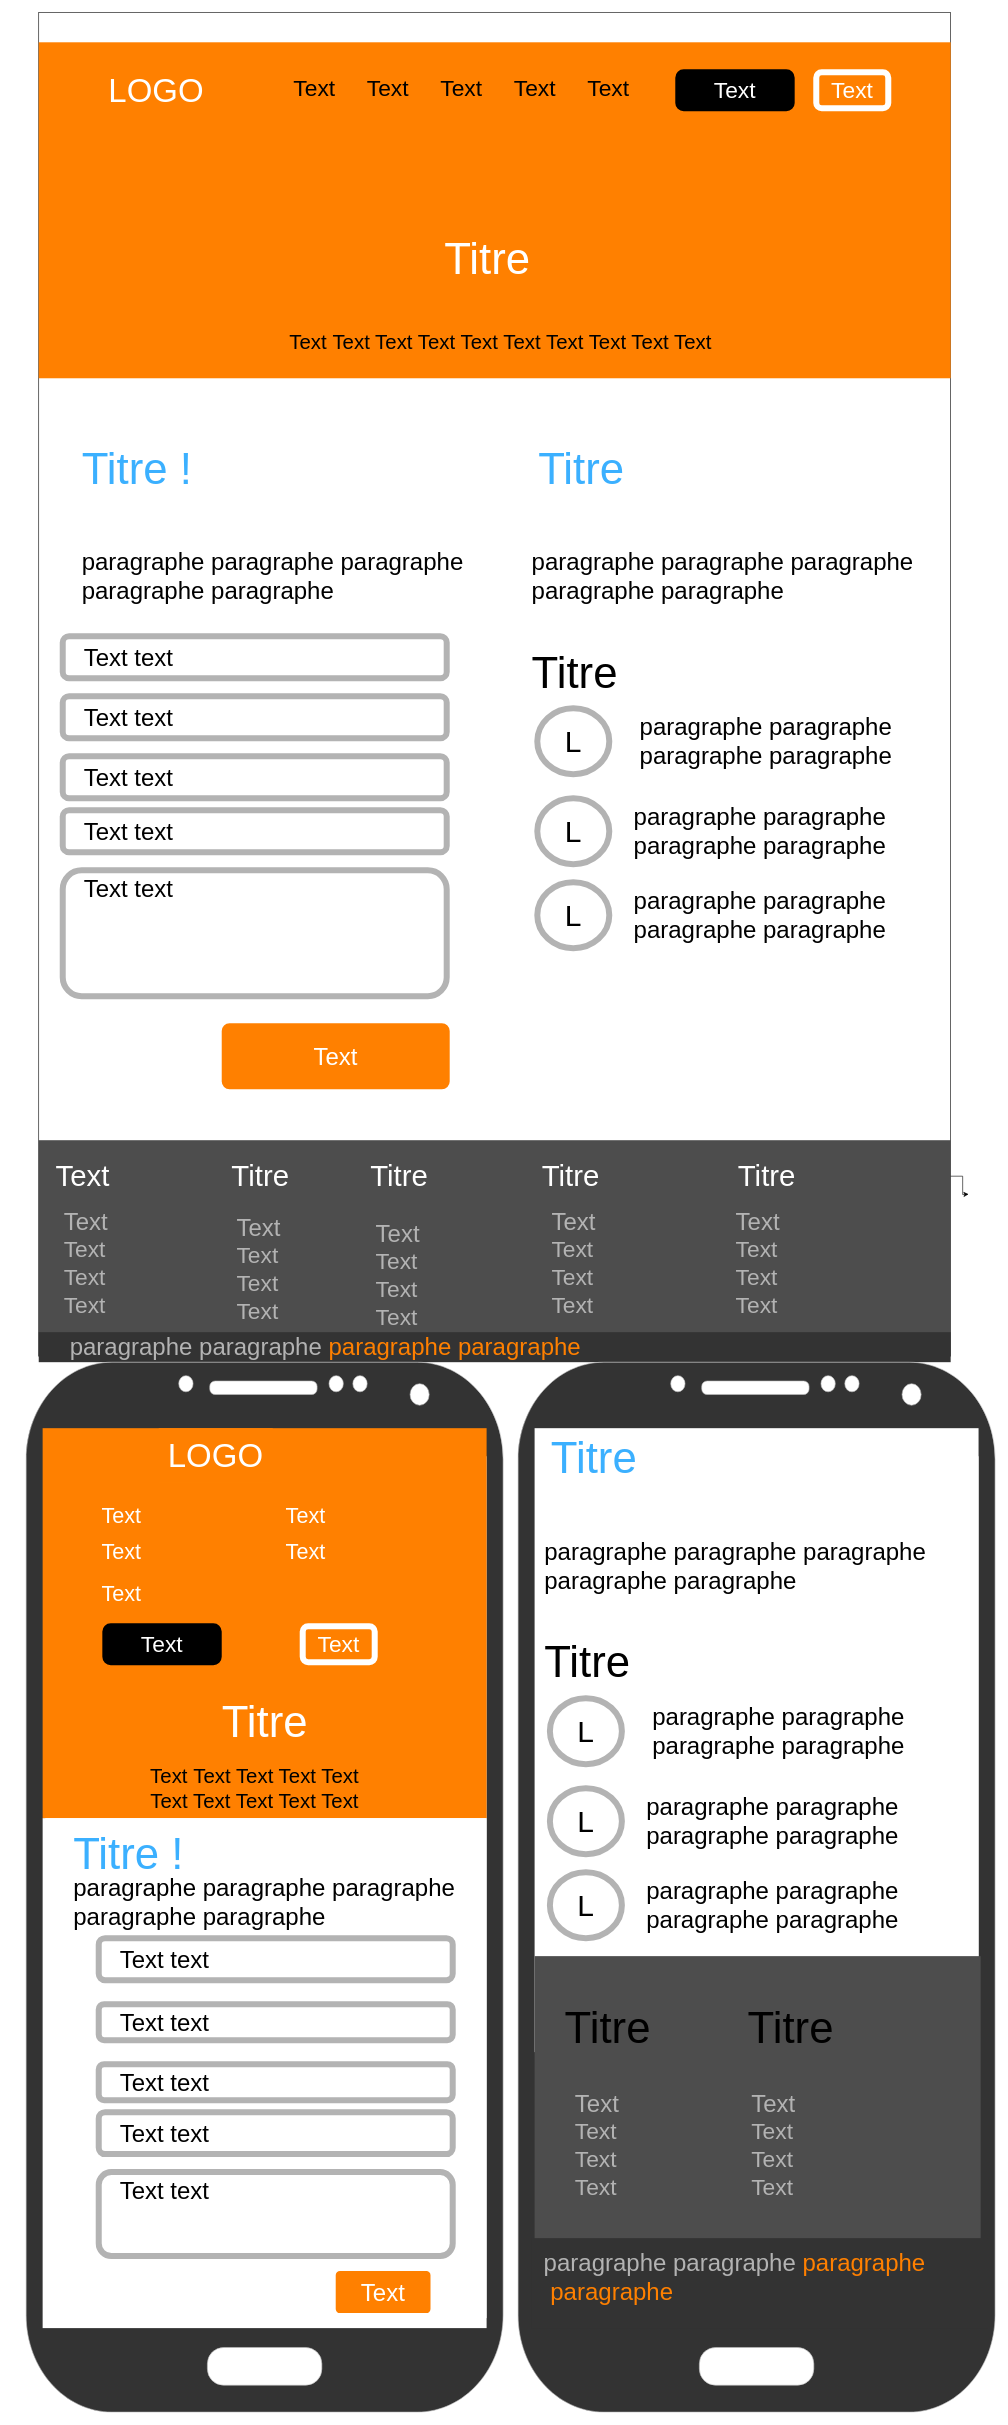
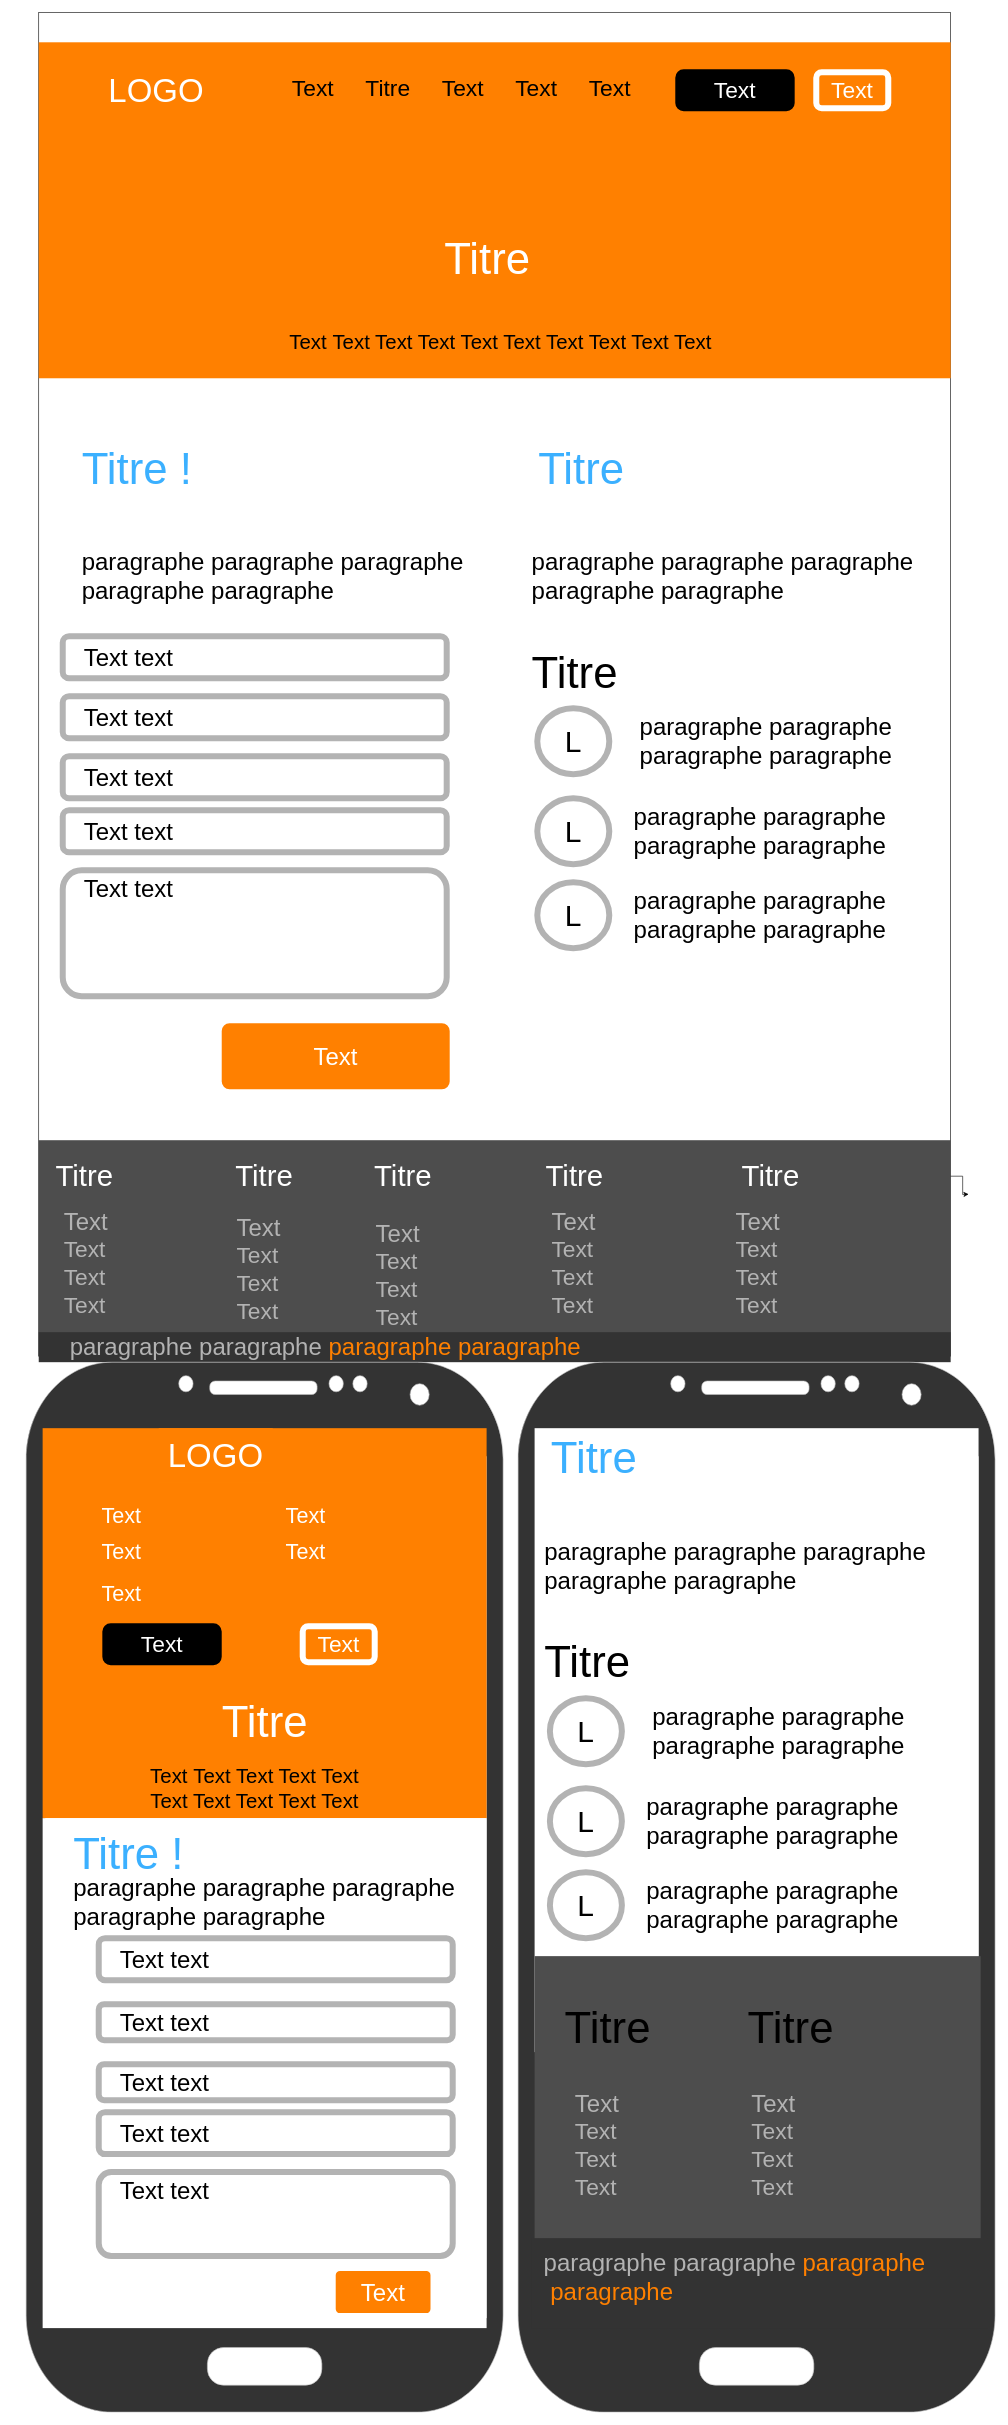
node "Text Text Text Text Text": label "Text Text Text Text Text" -> "Text Titre Text Text Text"
node "Text Titre Titre Titre Titre": label "Text Titre Titre Titre Titre" -> "Titre Titre Titre Titre Titre"
